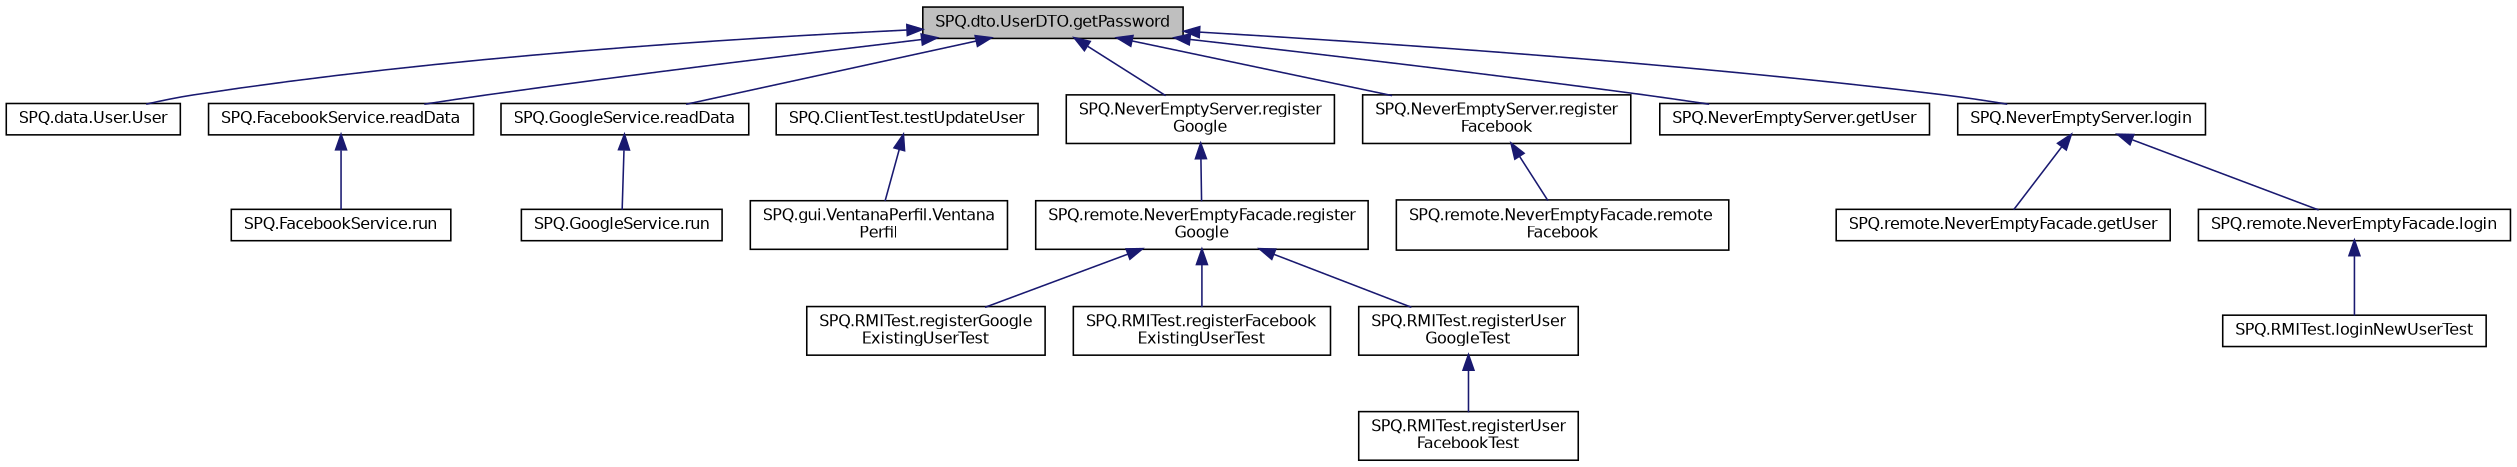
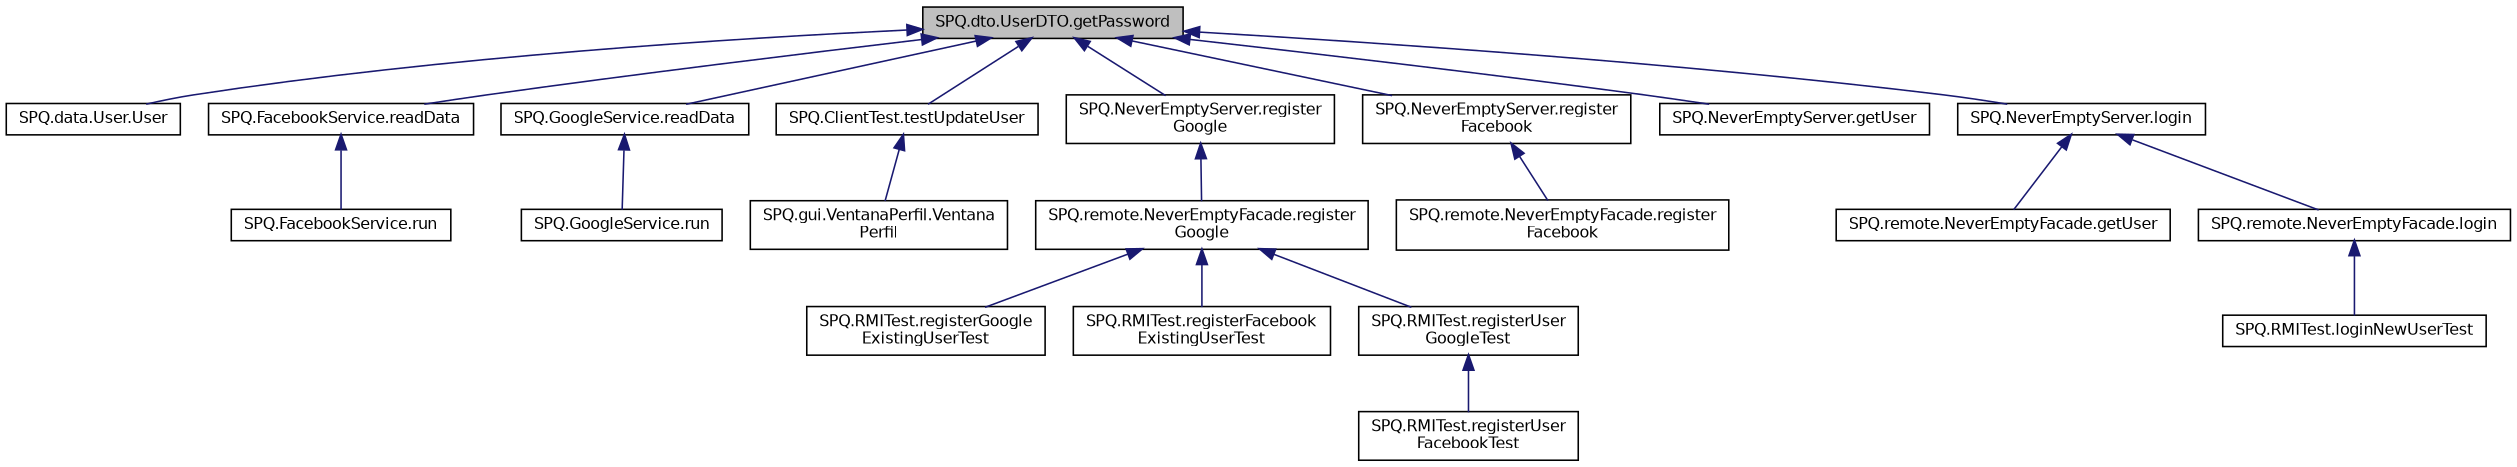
edge "SPQ.ClientTest.testUpdateUser" -> "SPQ.dto.UserDTO.getPassword": added
node "SPQ.remote.NeverEmptyFacade.remote Facebook": label "SPQ.remote.NeverEmptyFacade.remote Facebook" -> "SPQ.remote.NeverEmptyFacade.register Facebook"
